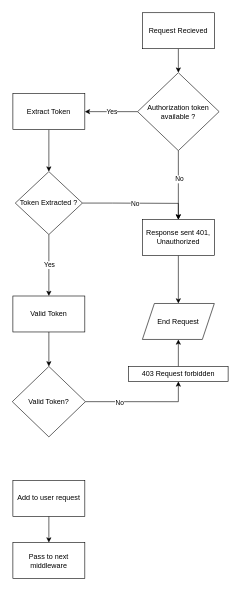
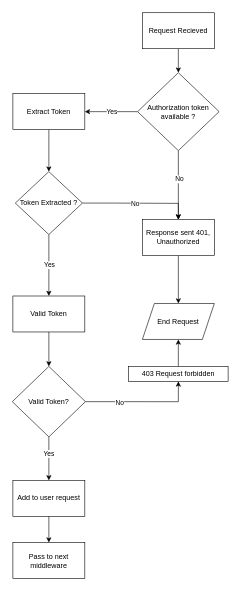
edge "Valid Token?" -> "Add to user request": added, label "Yes"
